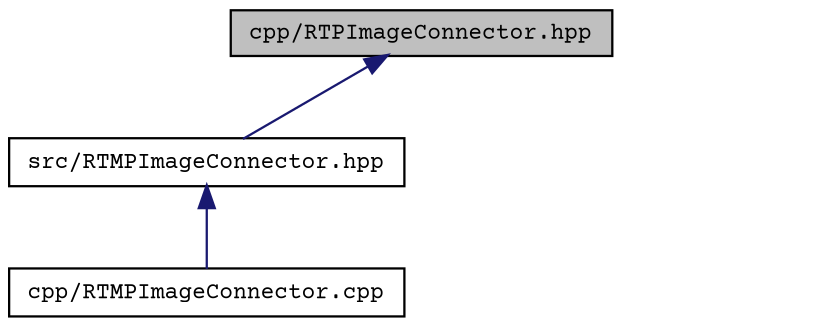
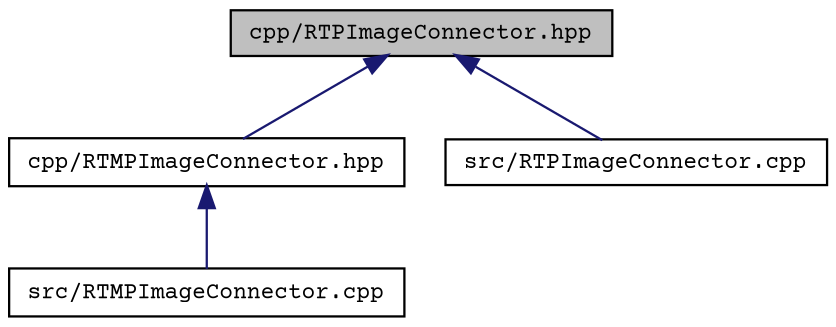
node "src/RTMPImageConnector.hpp": label "src/RTMPImageConnector.hpp" -> "cpp/RTMPImageConnector.hpp"
node "src/RTPImageConnector.cpp": added
node "cpp/RTMPImageConnector.cpp": label "cpp/RTMPImageConnector.cpp" -> "src/RTMPImageConnector.cpp"
